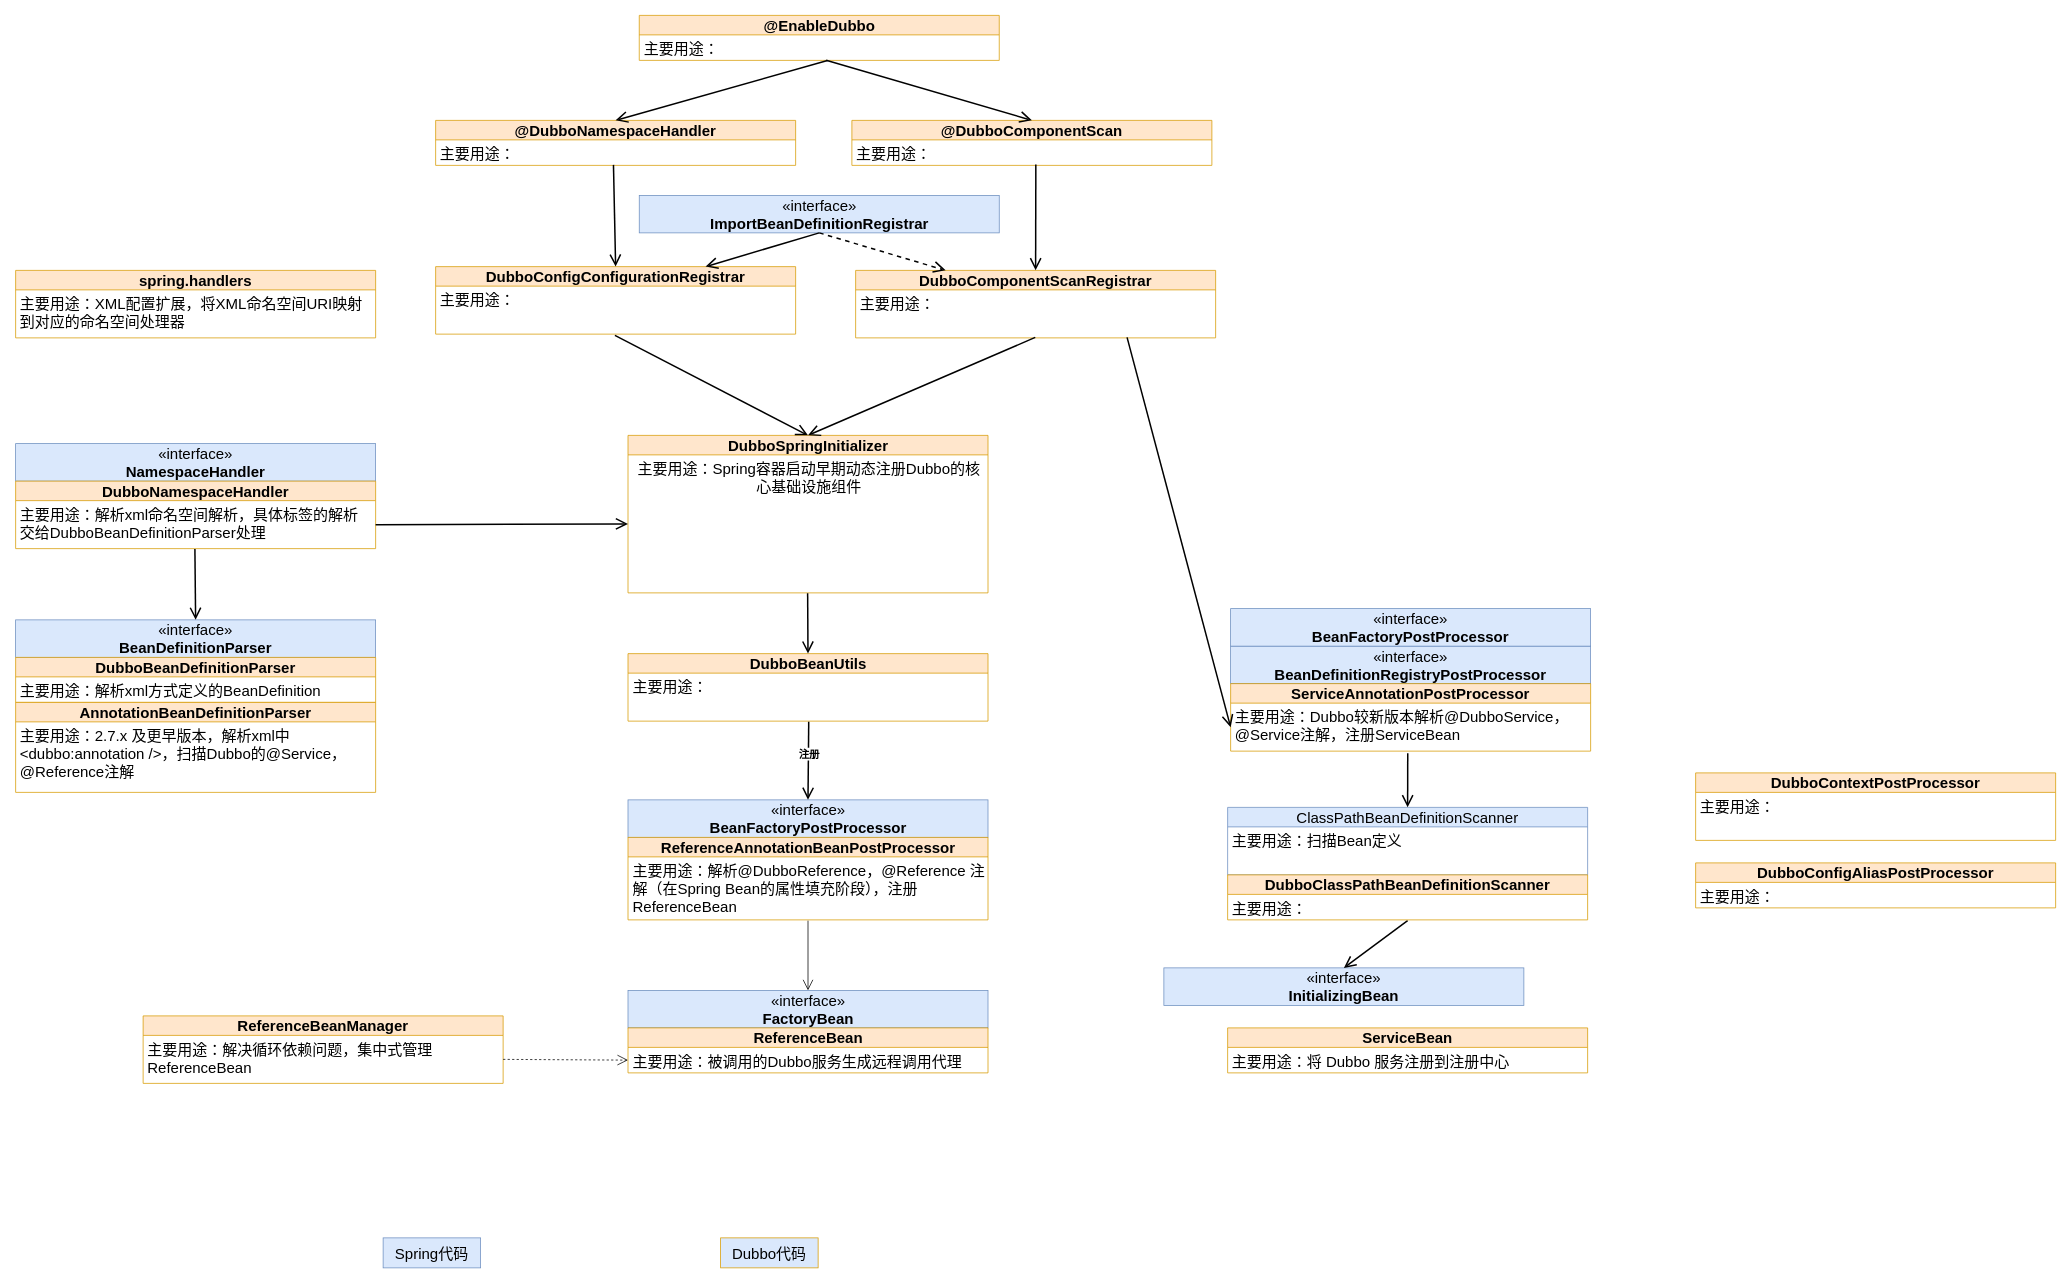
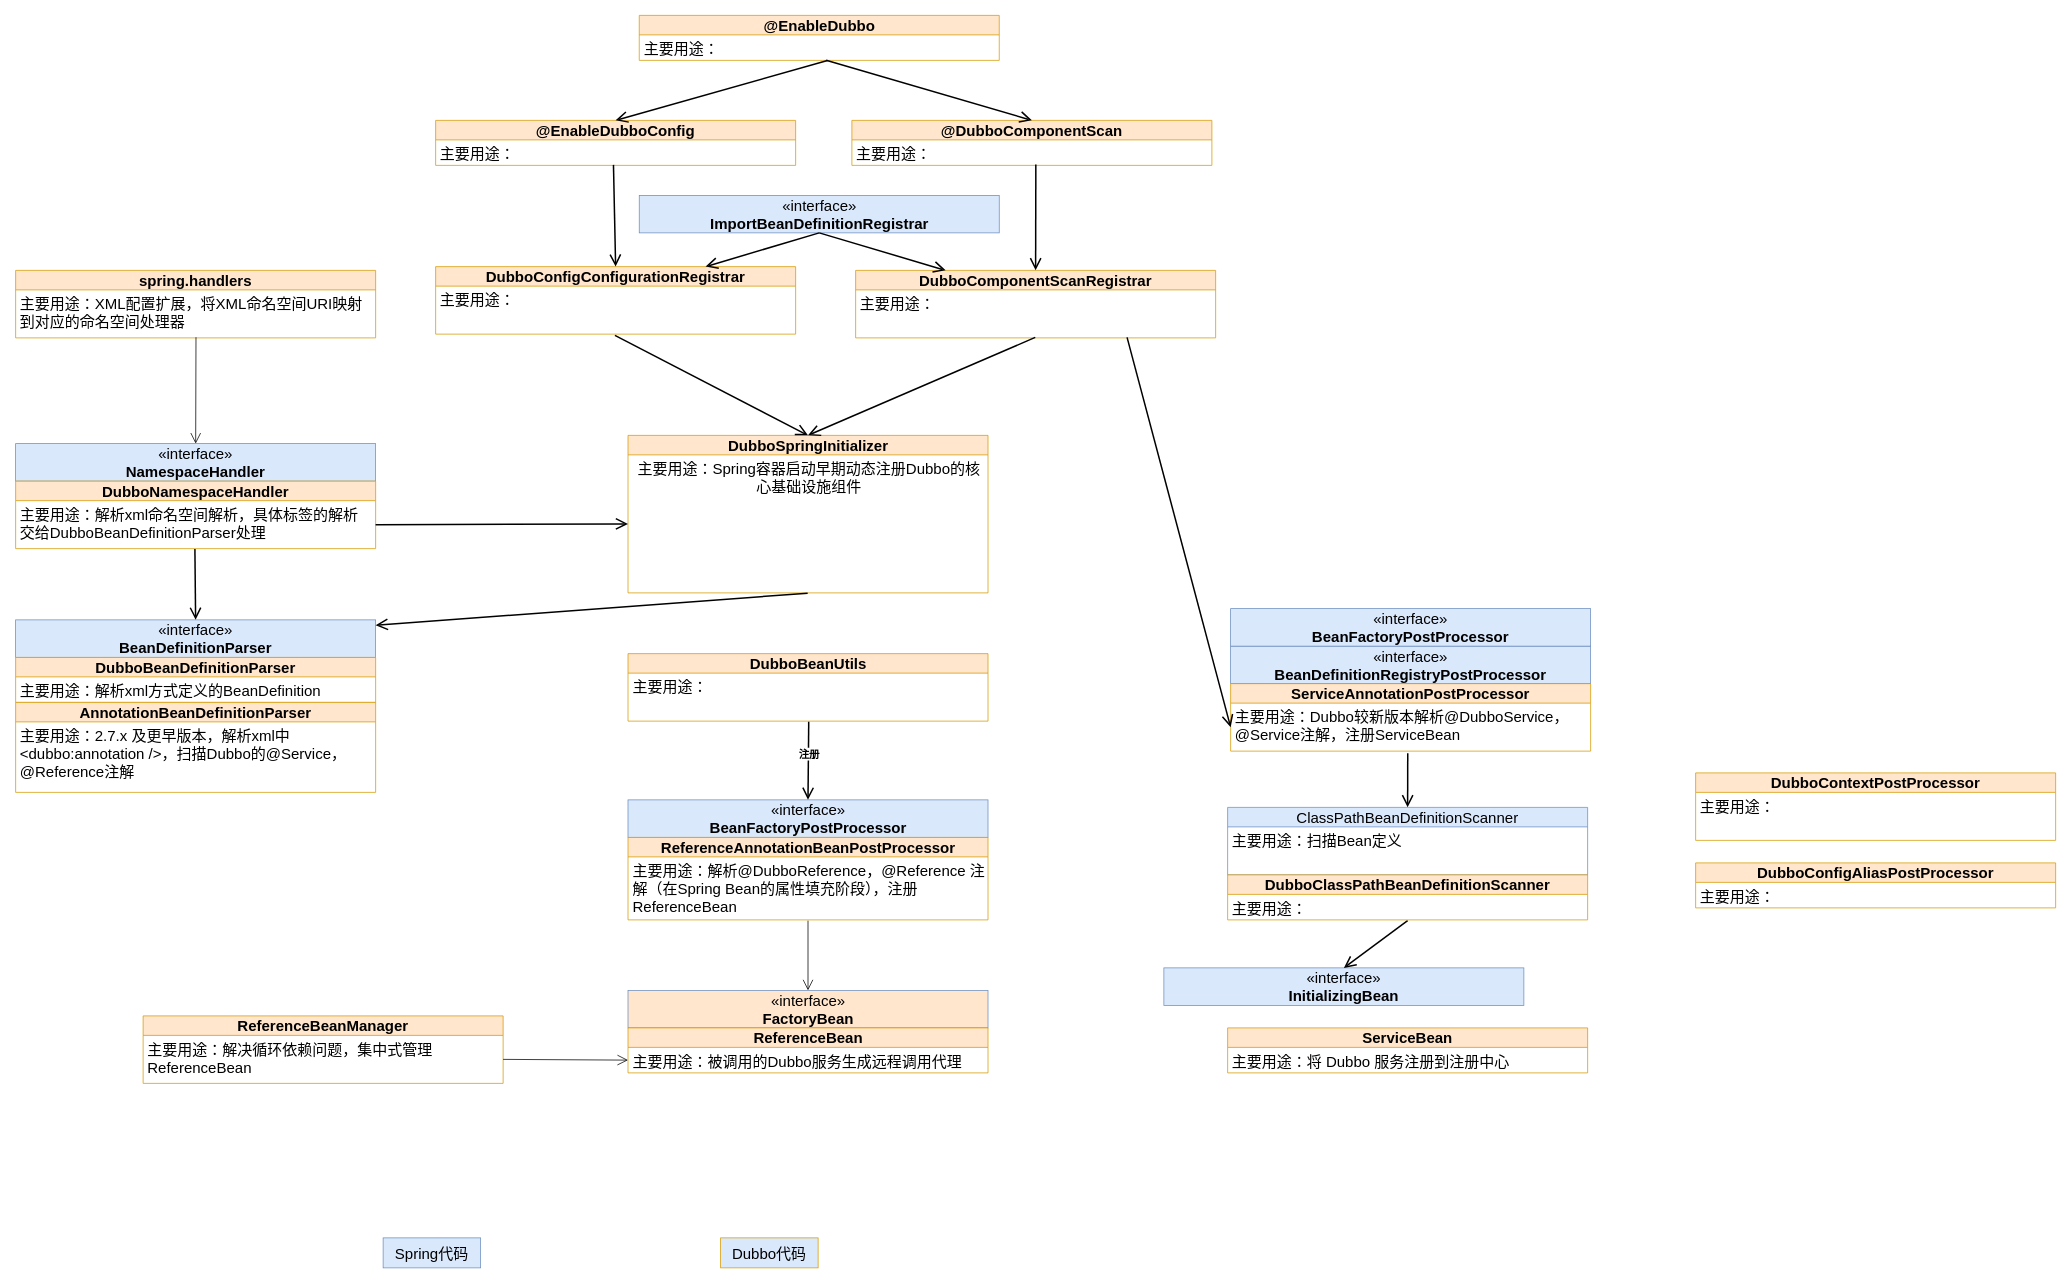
node "@DubboNamespaceHandler": label "@DubboNamespaceHandler" -> "@EnableDubboConfig"
edge "«interface» ImportBeanDefinitionRegistrar" -> "DubboComponentScanRegistrar": style dashed -> solid
edge "主要用途：XML配置扩展，将XML命名空间URI映射到对应的命名空间处理器" -> "«interface» NamespaceHandler": added
edge "主要用途：Spring容器启动早期动态注册Dubbo的核心基础设施组件" -> "DubboBeanUtils": now "主要用途：Spring容器启动早期动态注册Dubbo的核心基础设施组件" -> "«interface» BeanDefinitionParser"
node "«interface» FactoryBean": fillcolor #dae8fc -> #ffe6cc
edge "主要用途：解决循环依赖问题，集中式管理ReferenceBean" -> "主要用途：被调用的Dubbo服务生成远程调用代理": style dashed -> solid
